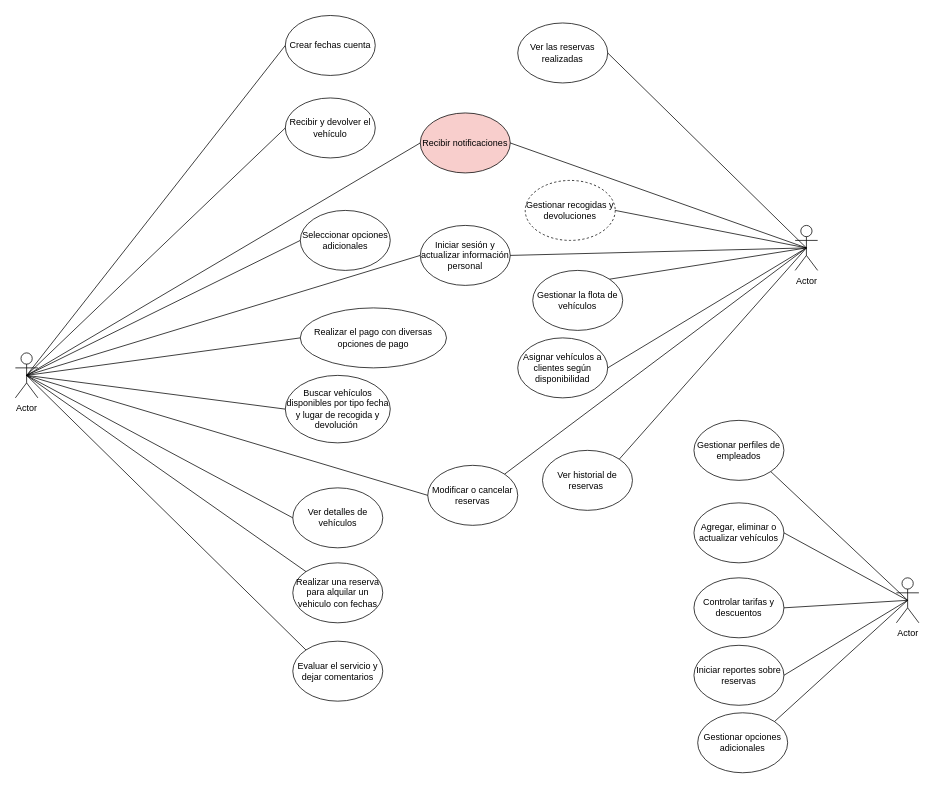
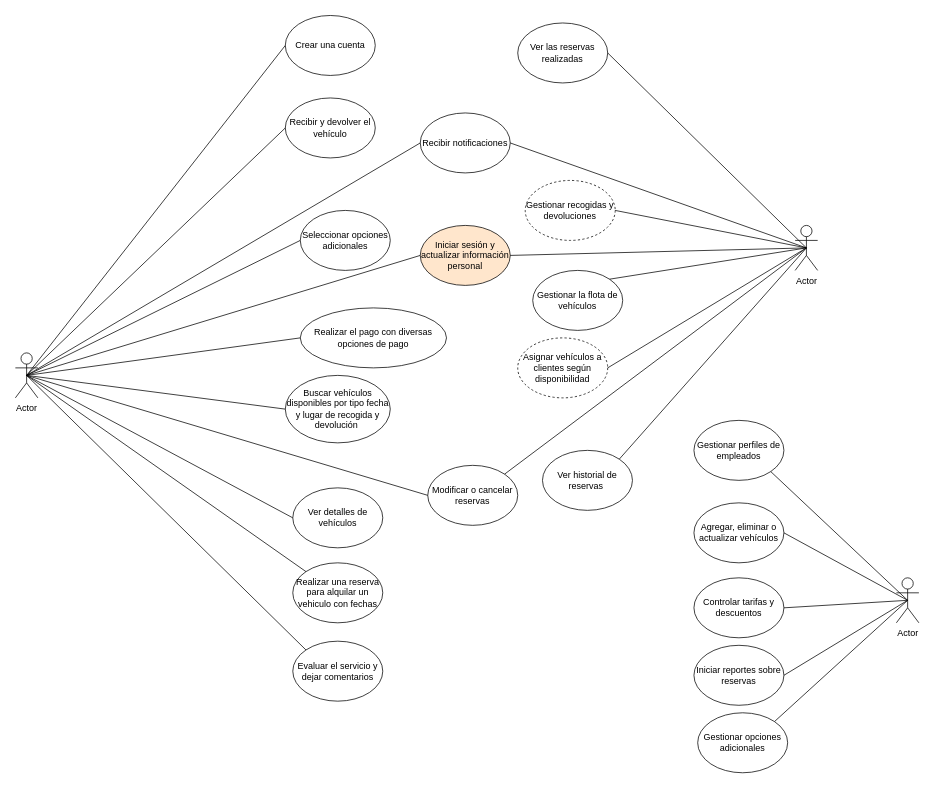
node "Crear fechas cuenta": label "Crear fechas cuenta" -> "Crear una cuenta"
node "Recibir notificaciones": fillcolor #f8cecc -> #ffffff
node "Iniciar sesión y actualizar información personal": fillcolor #ffffff -> #ffe6cc
node "Asignar vehículos a clientes según disponibilidad": style solid -> dashed
